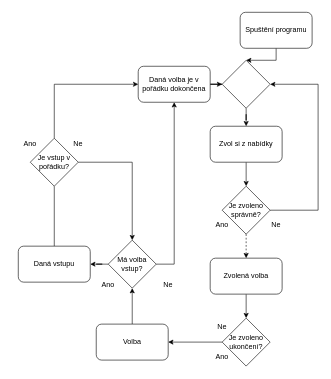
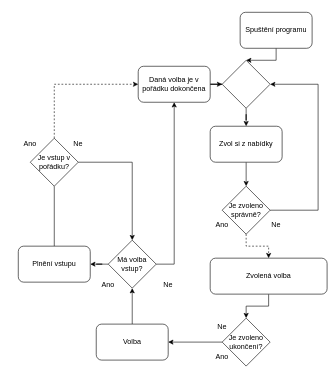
edge "Je vstup v pořádku?" -> "Daná volba je v pořádku dokončena": style solid -> dashed
node "Daná vstupu": label "Daná vstupu" -> "Plnění vstupu"
node "Zvolená volba": size 72x36 -> 117x36
